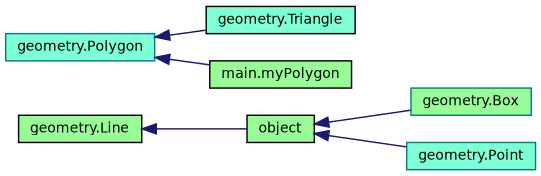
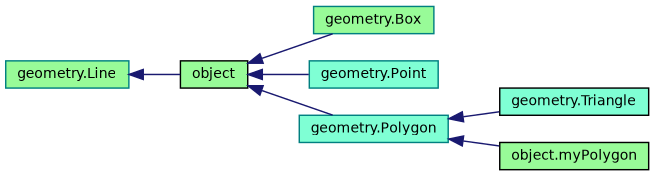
node "main.myPolygon": label "main.myPolygon" -> "object.myPolygon"
edge "geometry.Polygon" -> "object": added
node "geometry.Line": color black -> teal
